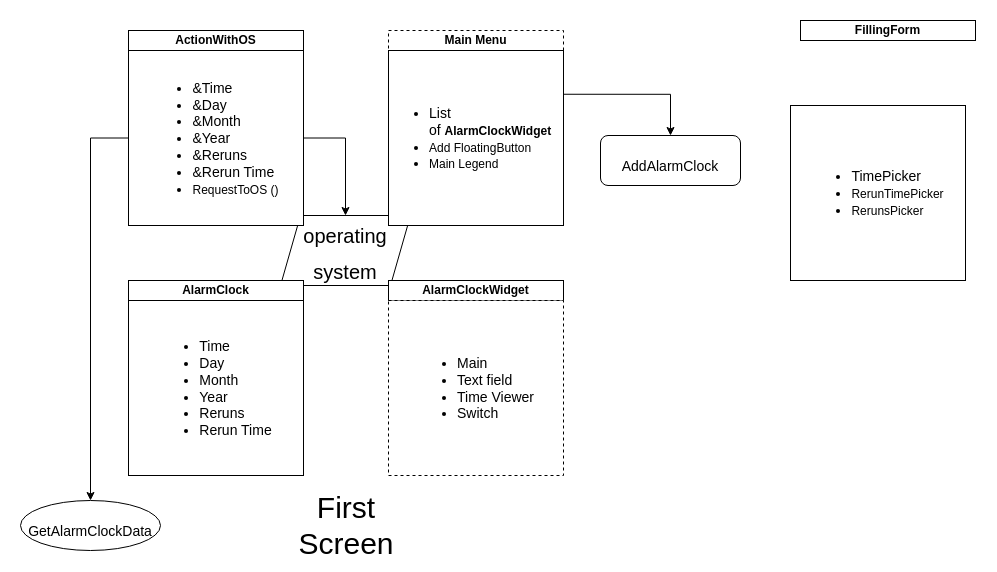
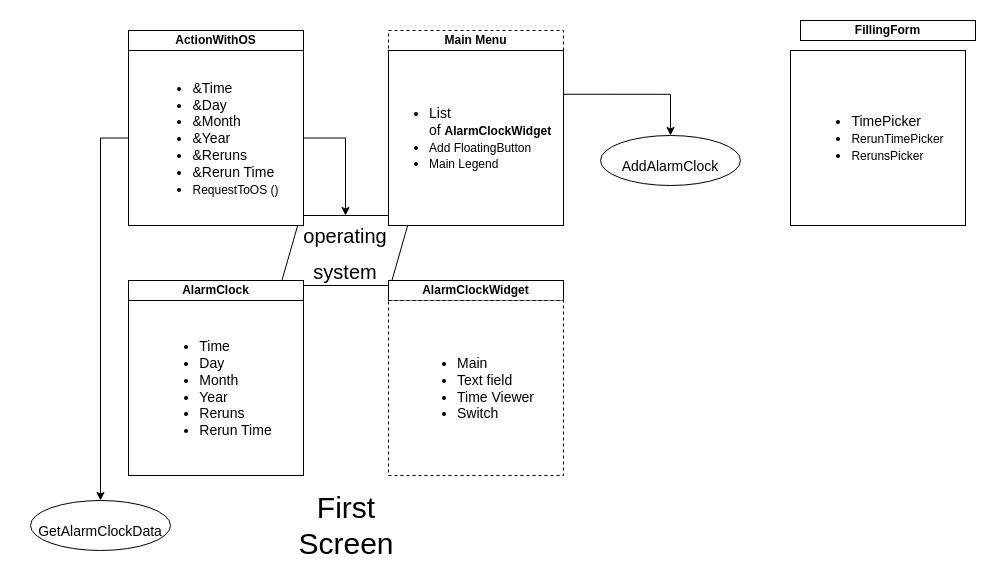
node "AddAlarmClock": shape rounded rectangle -> ellipse
node "TimePicker RerunTimePicker RerunsPicker": moved (878, 193) -> (878, 138)
node "GetAlarmClockData": moved (91, 526) -> (101, 526)
